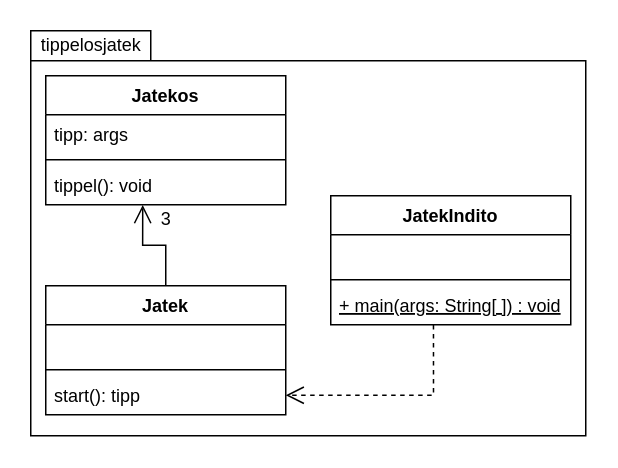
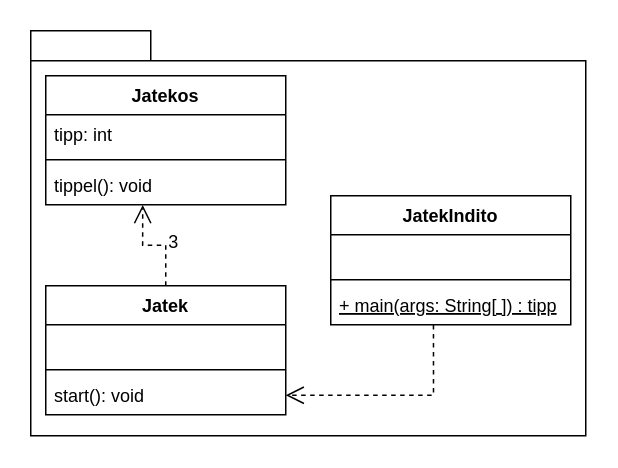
node "tippelosjatek": removed
node "tipp: args": label "tipp: args" -> "tipp: int"
node "3": moved (166, 220) -> (173, 242)
edge "Jatek" -> "tippel(): void": style solid -> dashed
node "+ main(args: String[ ]) : void": label "+ main(args: String[ ]) : void" -> "+ main(args: String[ ]) : tipp"
node "start(): tipp": label "start(): tipp" -> "start(): void"
